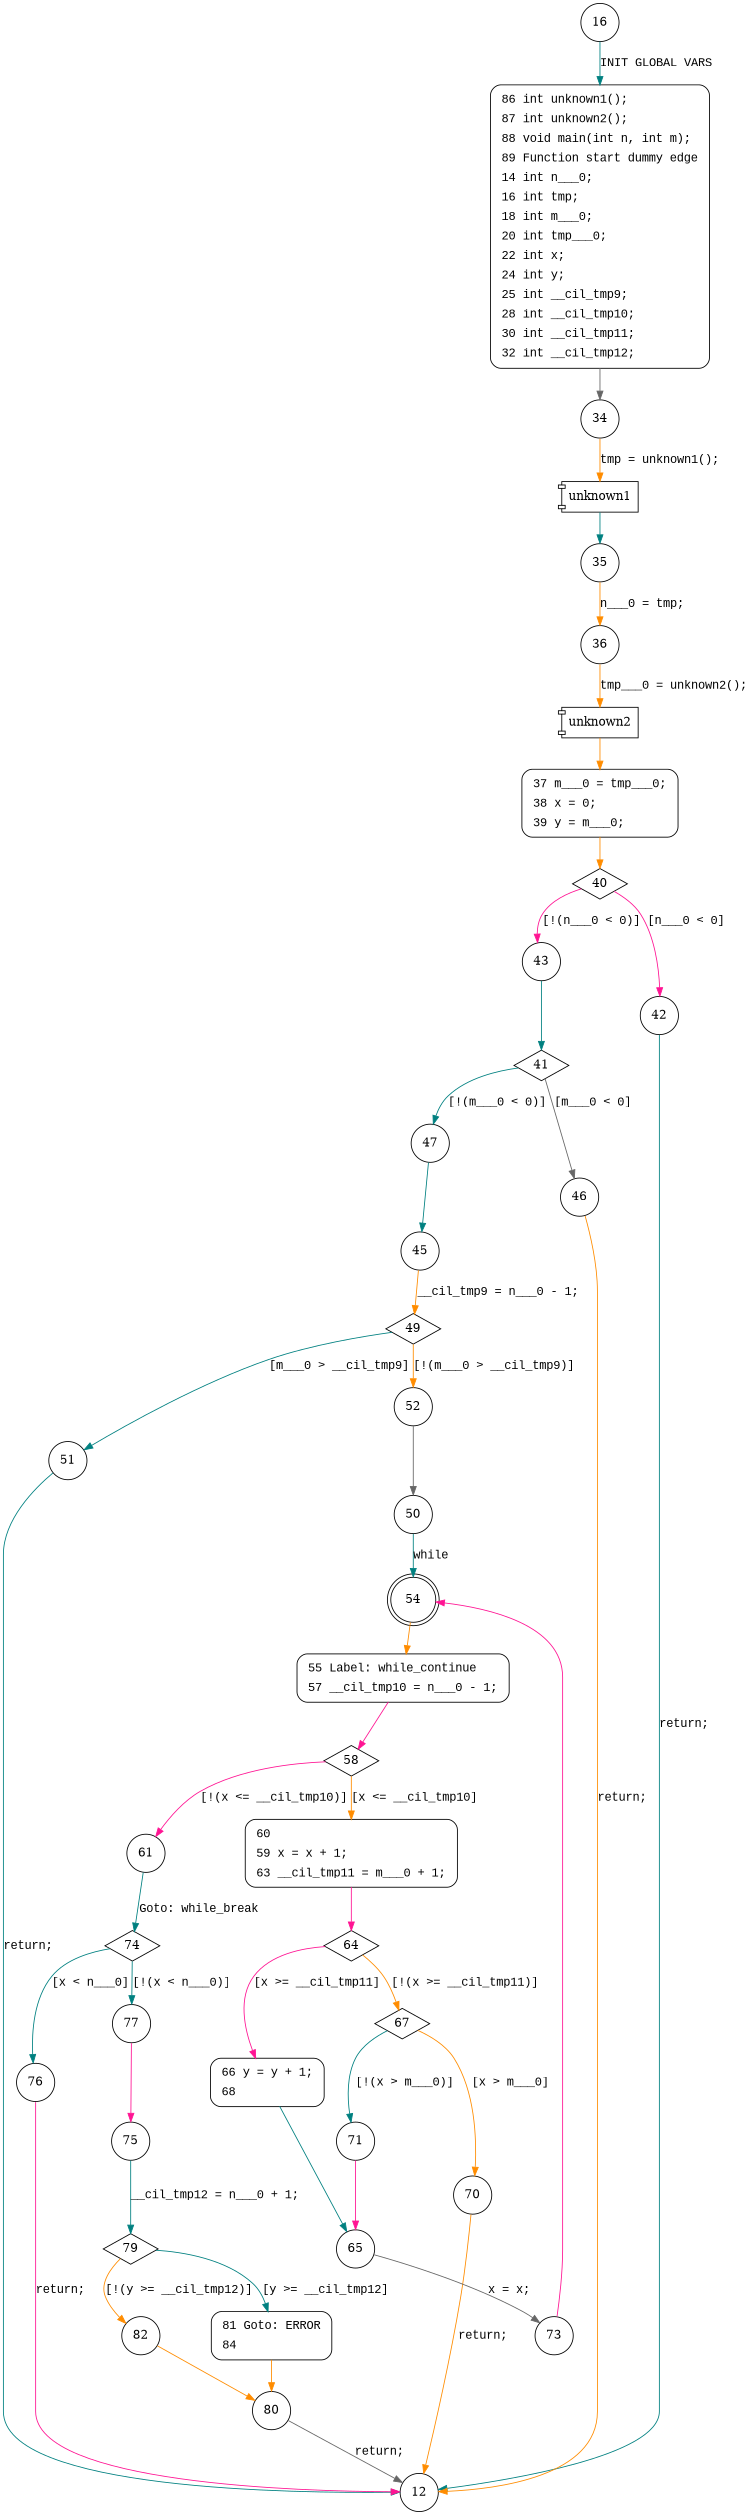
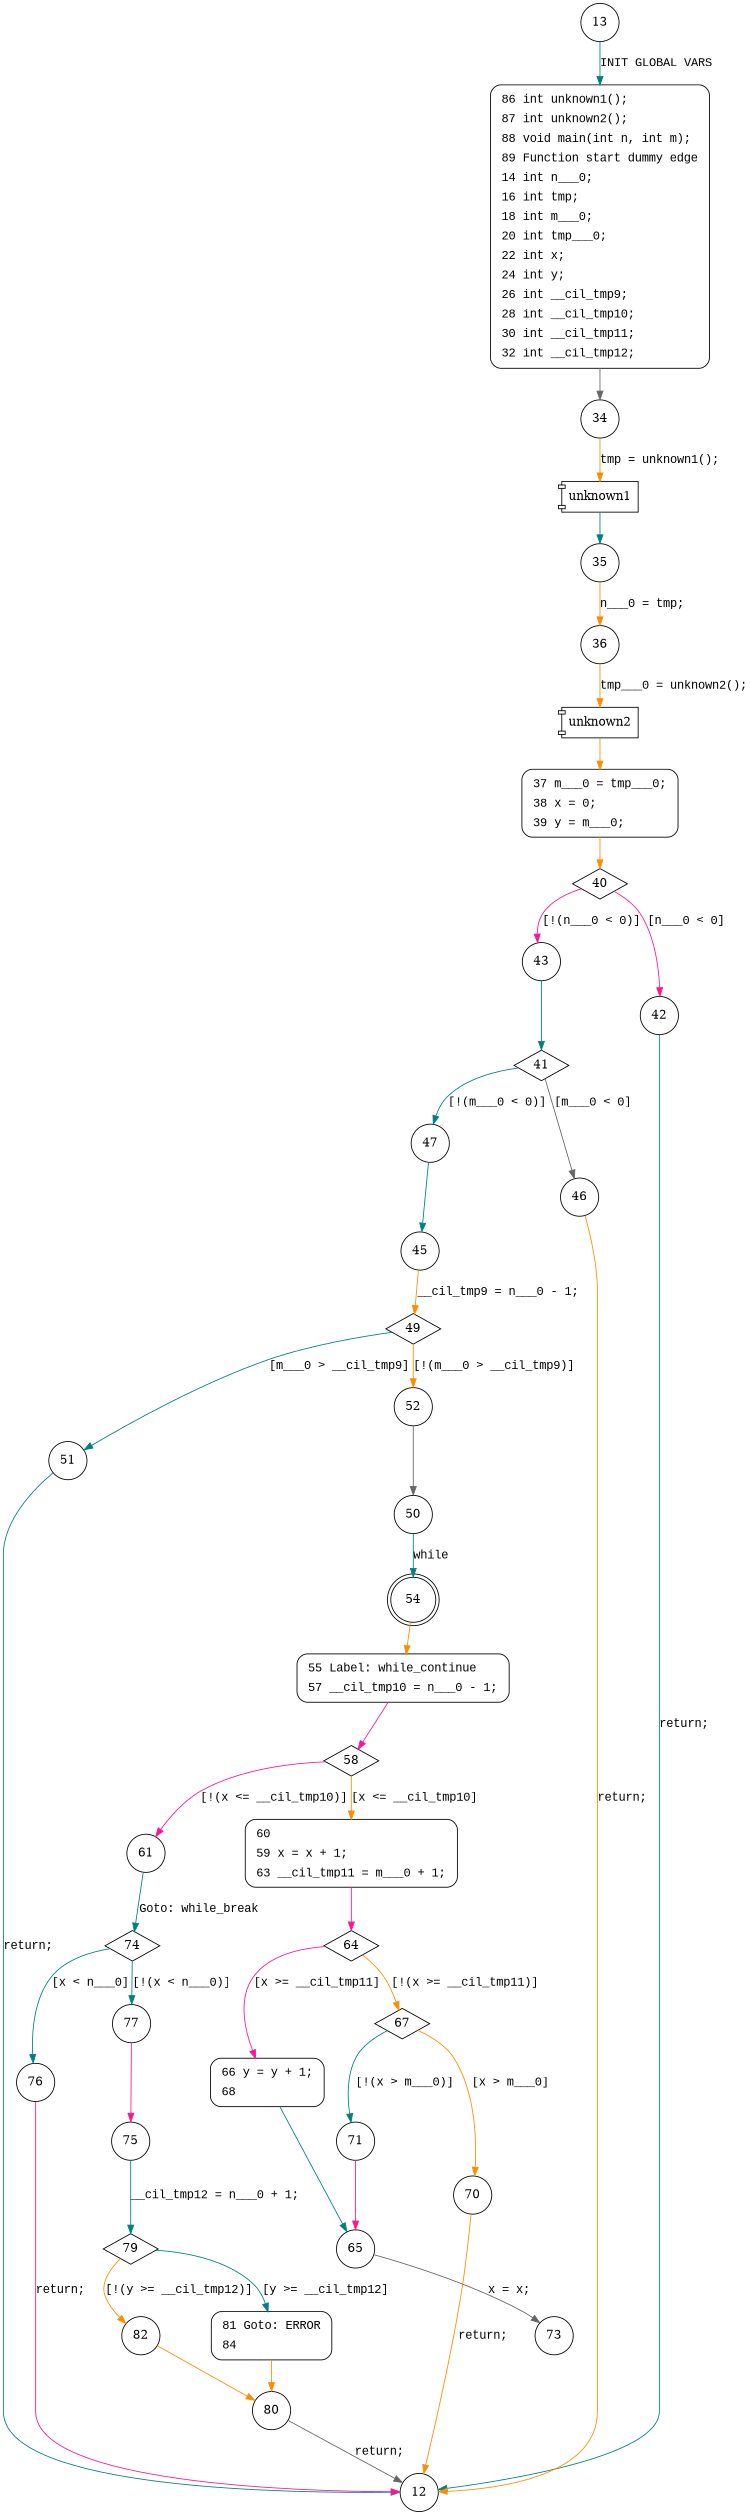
node "16": label "16" -> "13"
node "86": text "25" -> "26"
edge "73" -> "54": removed
